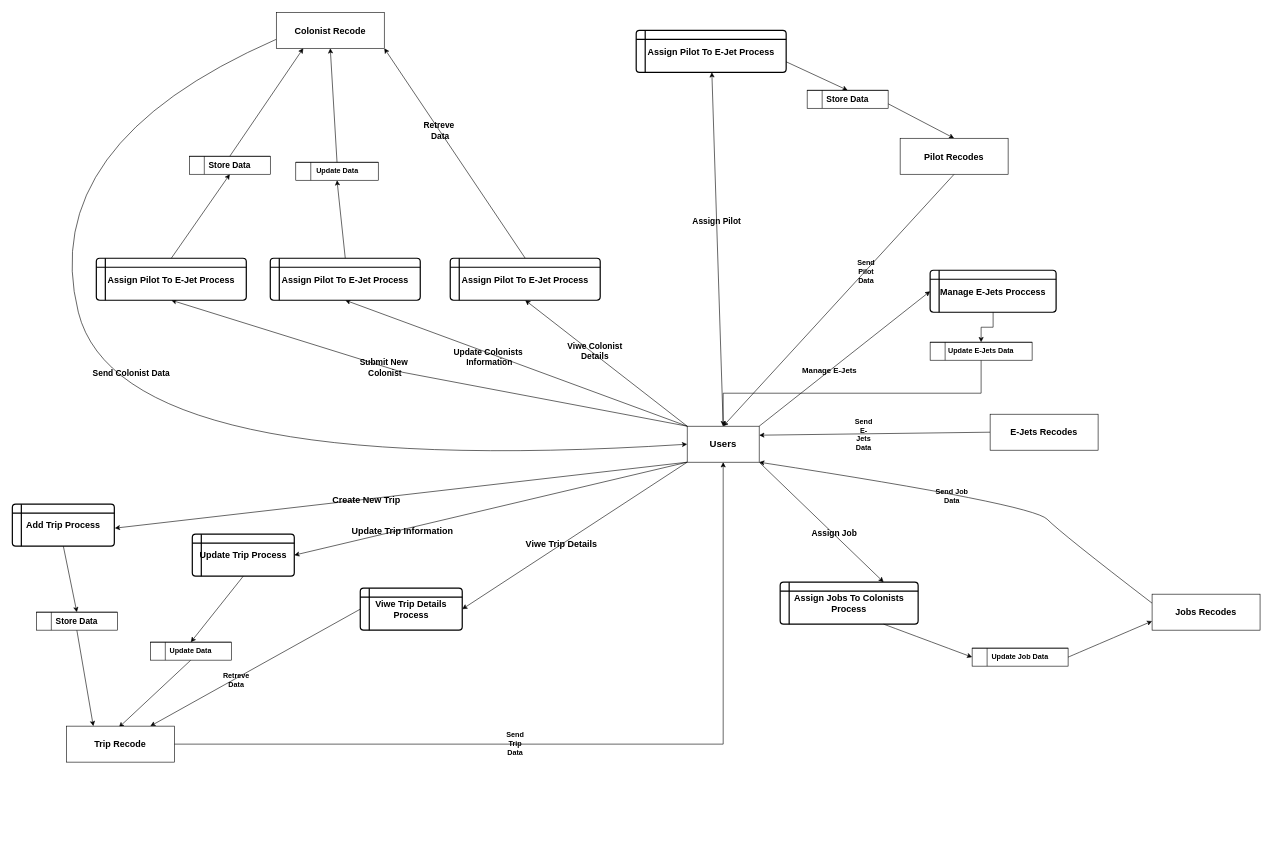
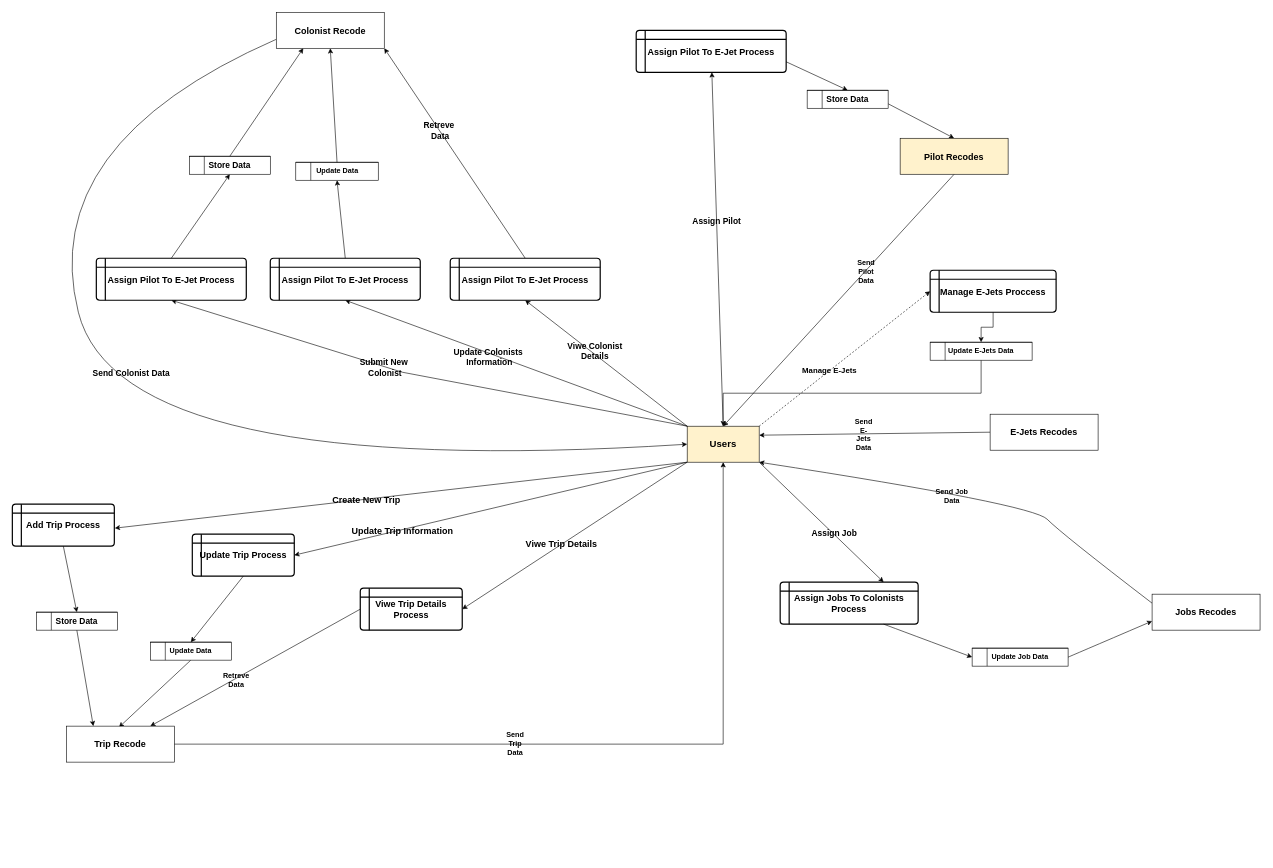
node "Pilot Recodes": fillcolor #ffffff -> #fff2cc
edge "Users" -> "Manage E-Jets Proccess": style solid -> dashed
node "Users": fillcolor #ffffff -> #fff2cc
